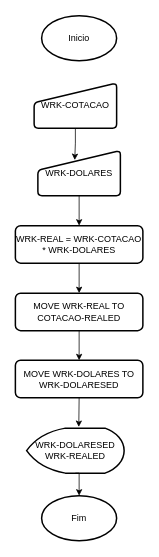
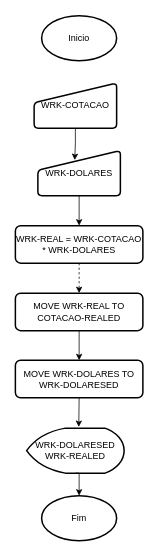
edge "WRK-REAL = WRK-COTACAO * WRK-DOLARES" -> "MOVE WRK-REAL TO COTACAO-REALED": style solid -> dashed
